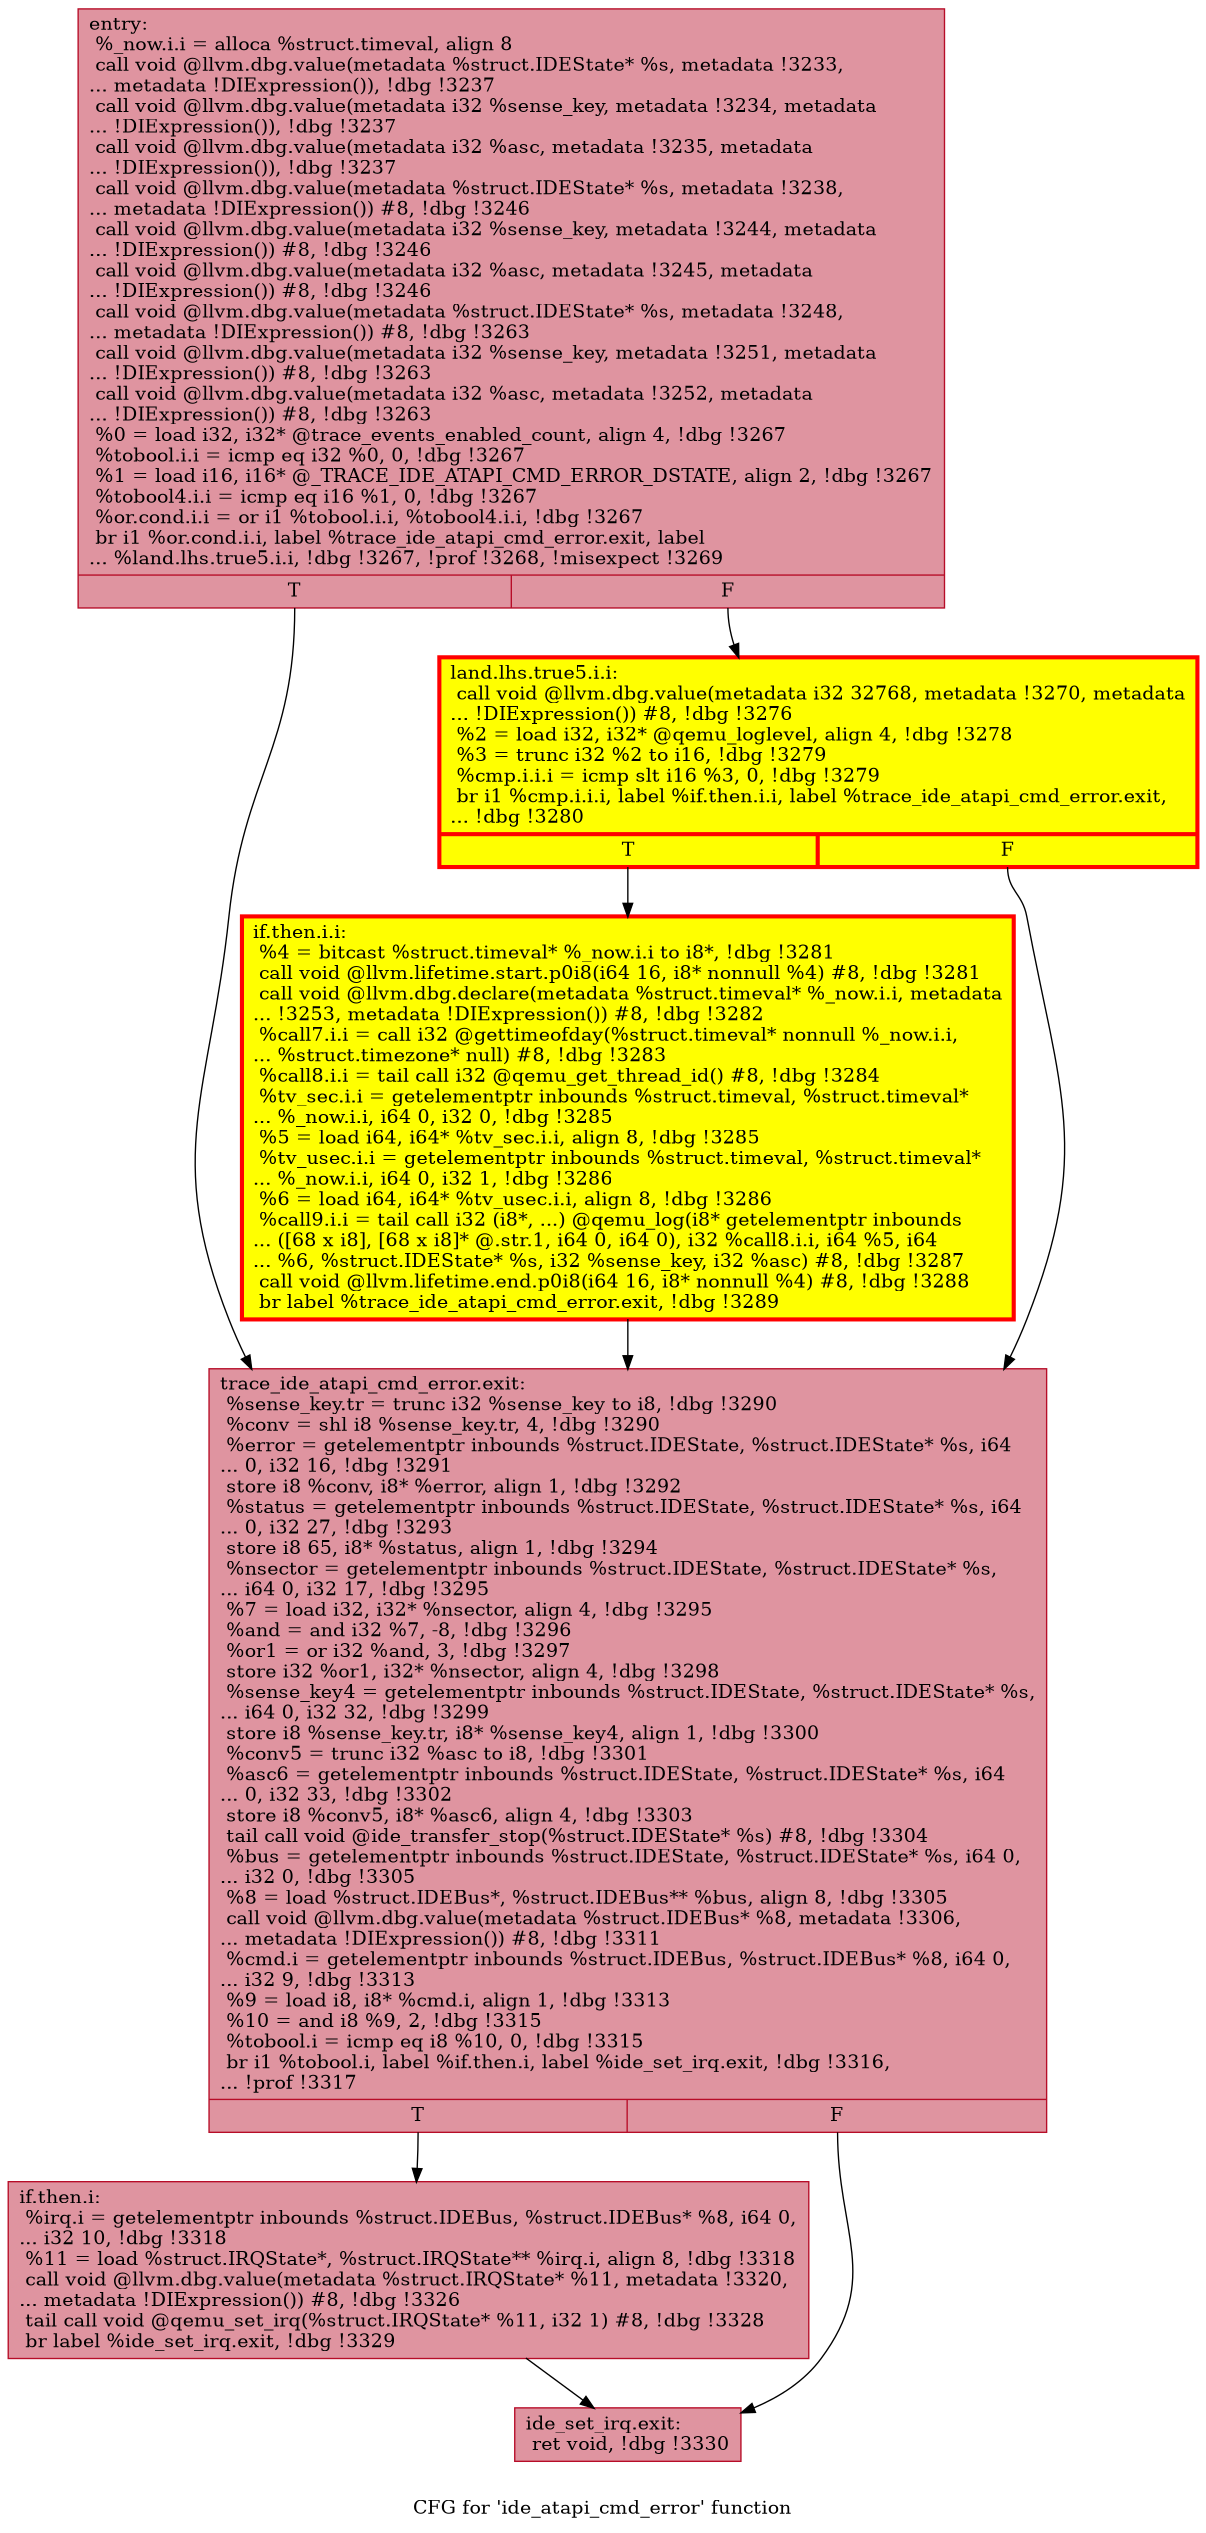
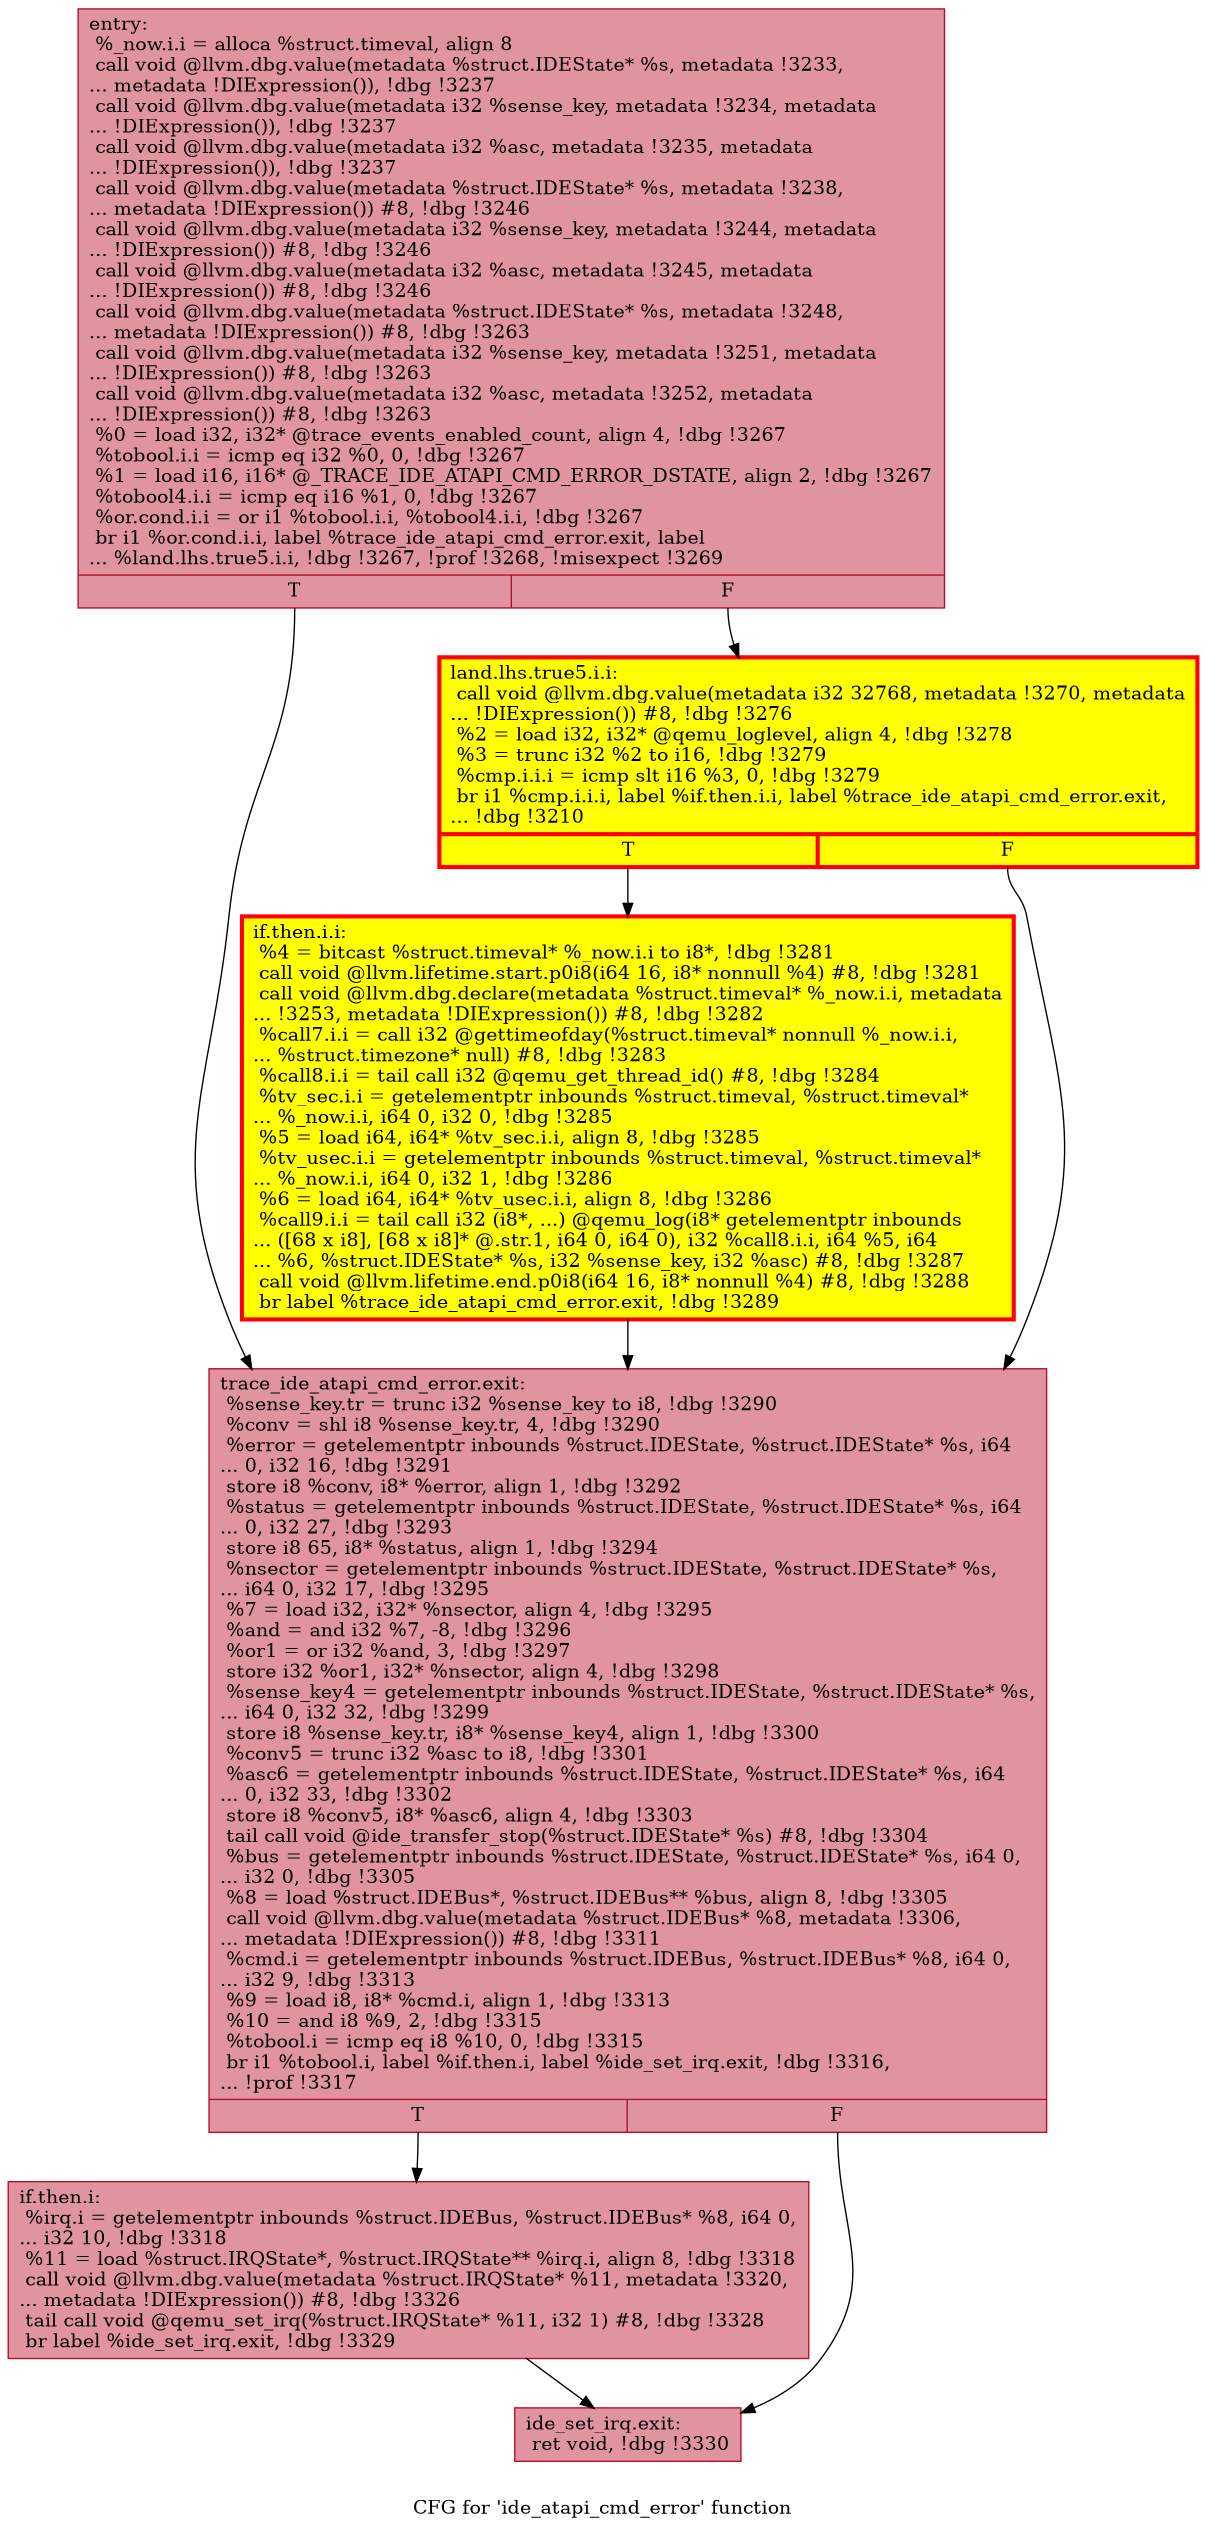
node "land.lhs.true5.i.i:": text "... !dbg !3280" -> "... !dbg !3210"
